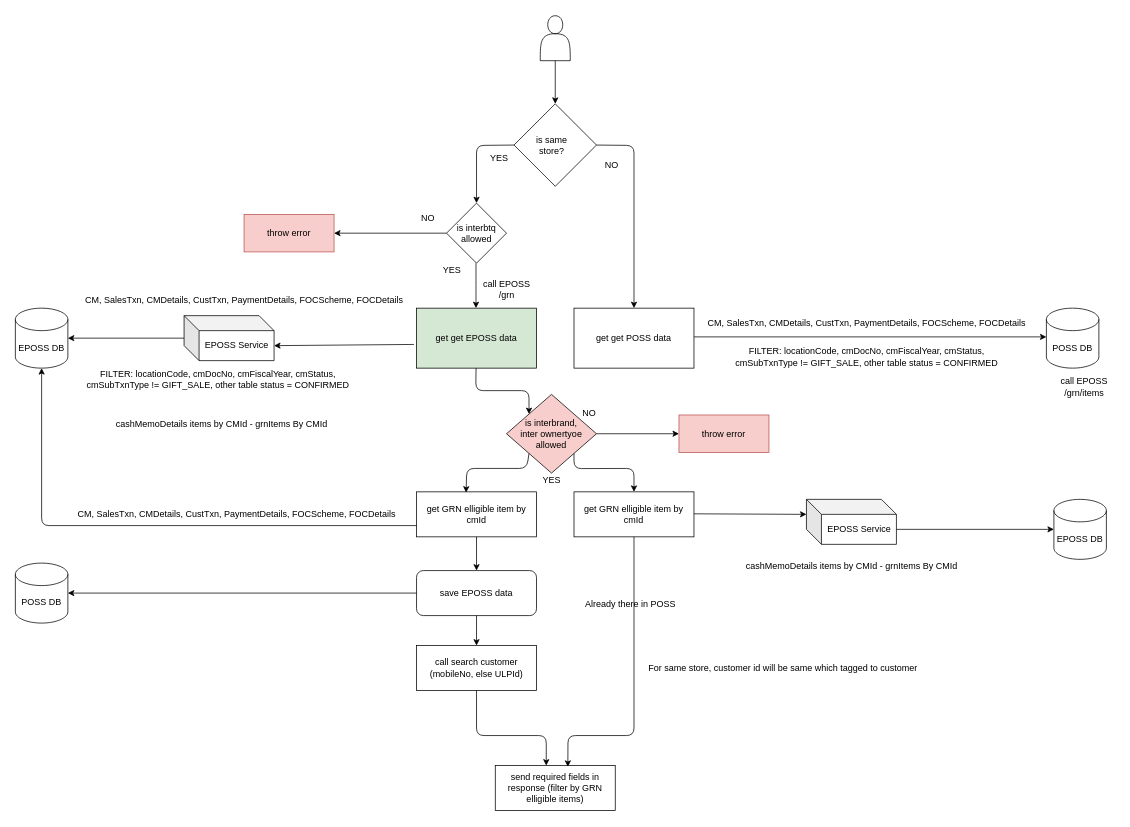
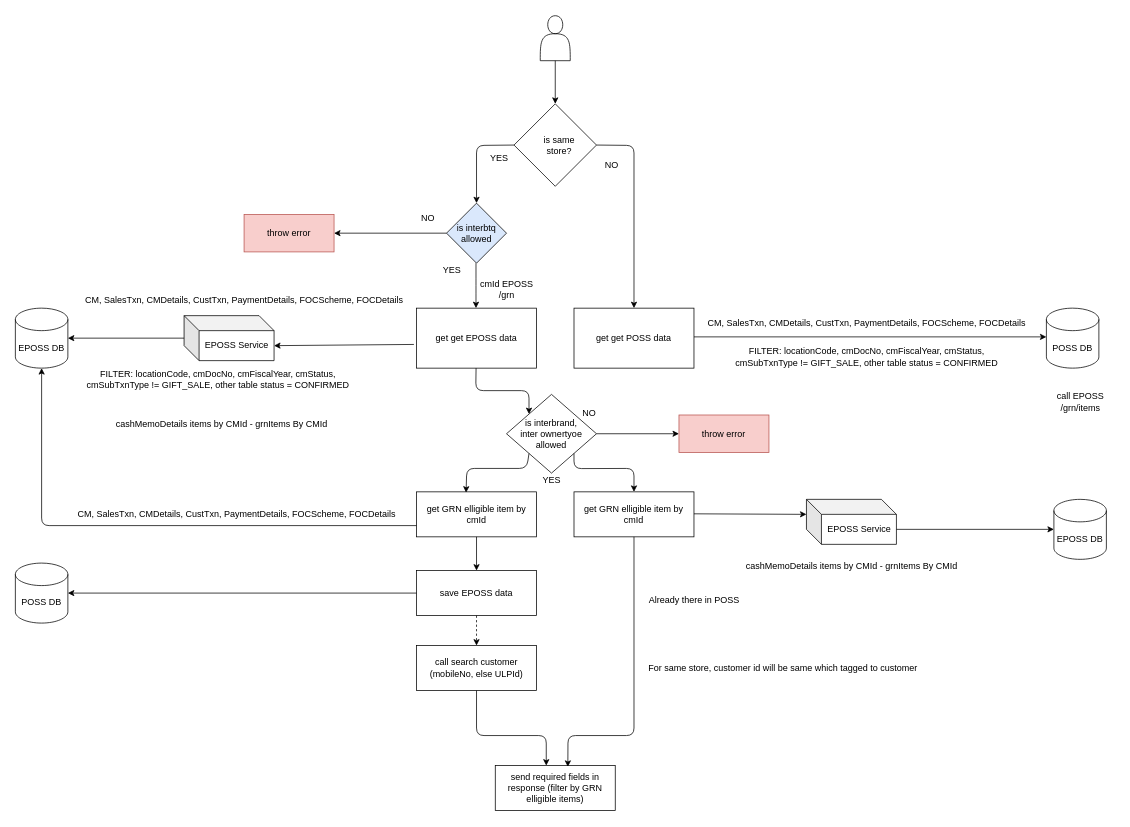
node "is same store?": moved (552, 145) -> (559, 145)
node "is interbtq allowed": fillcolor #ffffff -> #dae8fc
node "call EPOSS /grn": label "call EPOSS /grn" -> "cmId EPOSS /grn"
node "get get EPOSS data": fillcolor #d5e8d4 -> #ffffff
node "call EPOSS /grn/items": moved (1084, 387) -> (1080, 402)
node "is interbrand, inter ownertyoe allowed": fillcolor #f8cecc -> #ffffff
node "save EPOSS data": shape rounded rectangle -> rectangle
node "Already there in POSS": moved (630, 604) -> (694, 600)
edge "save EPOSS data" -> "call search customer (mobileNo, else ULPId)": style solid -> dashed
